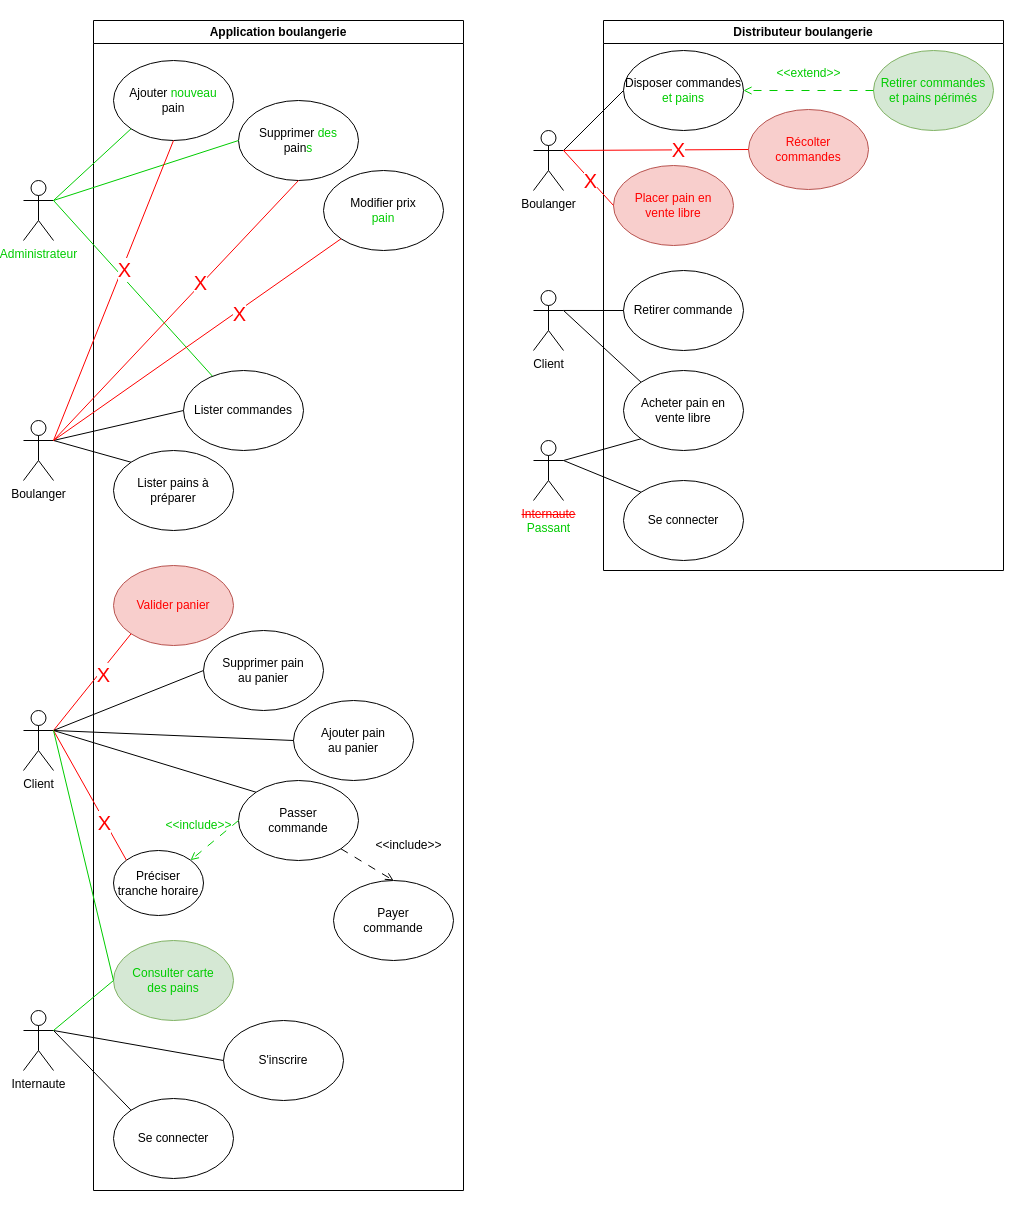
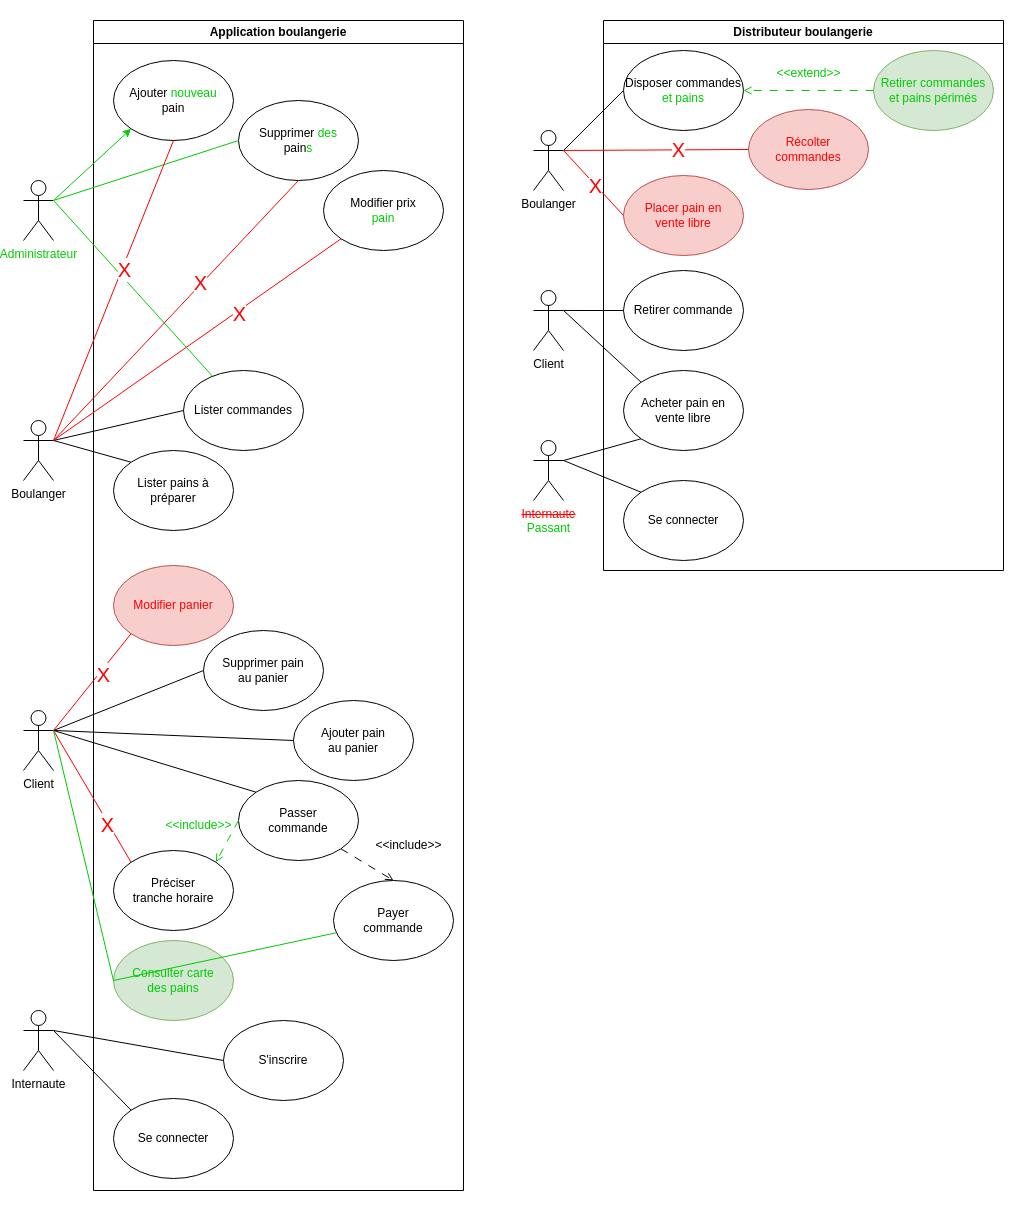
edge "Ajouter nouveau pain" -- "Administrateur": arrowhead none -> classic
node "Placer pain en vente libre": moved (674, 206) -> (684, 216)
node "Valider panier": label "Valider panier" -> "Modifier panier"
node "Préciser tranche horaire": size 90x65 -> 120x80
edge "Consulter carte des pains" -- "Internaute": now "Consulter carte des pains" -- "Payer commande"
